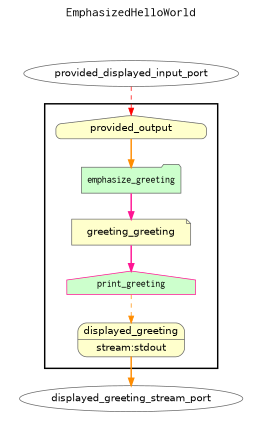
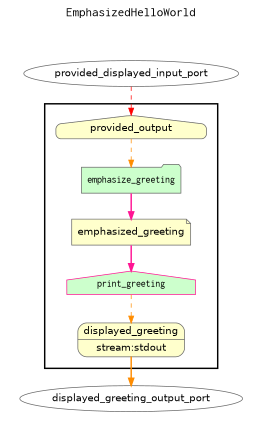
edge "provided_output" -> "emphasize_greeting": style bold -> dashed
node "greeting_greeting": label "greeting_greeting" -> "emphasized_greeting"
node "displayed_greeting_stream_port": label "displayed_greeting_stream_port" -> "displayed_greeting_output_port"
